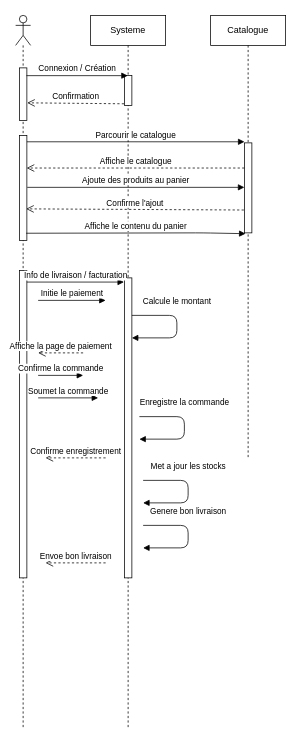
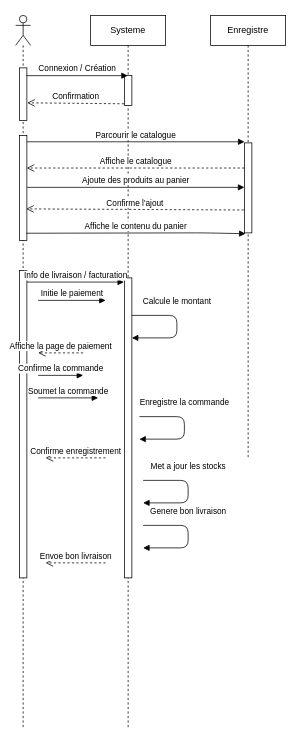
node "Catalogue": label "Catalogue" -> "Enregistre"
